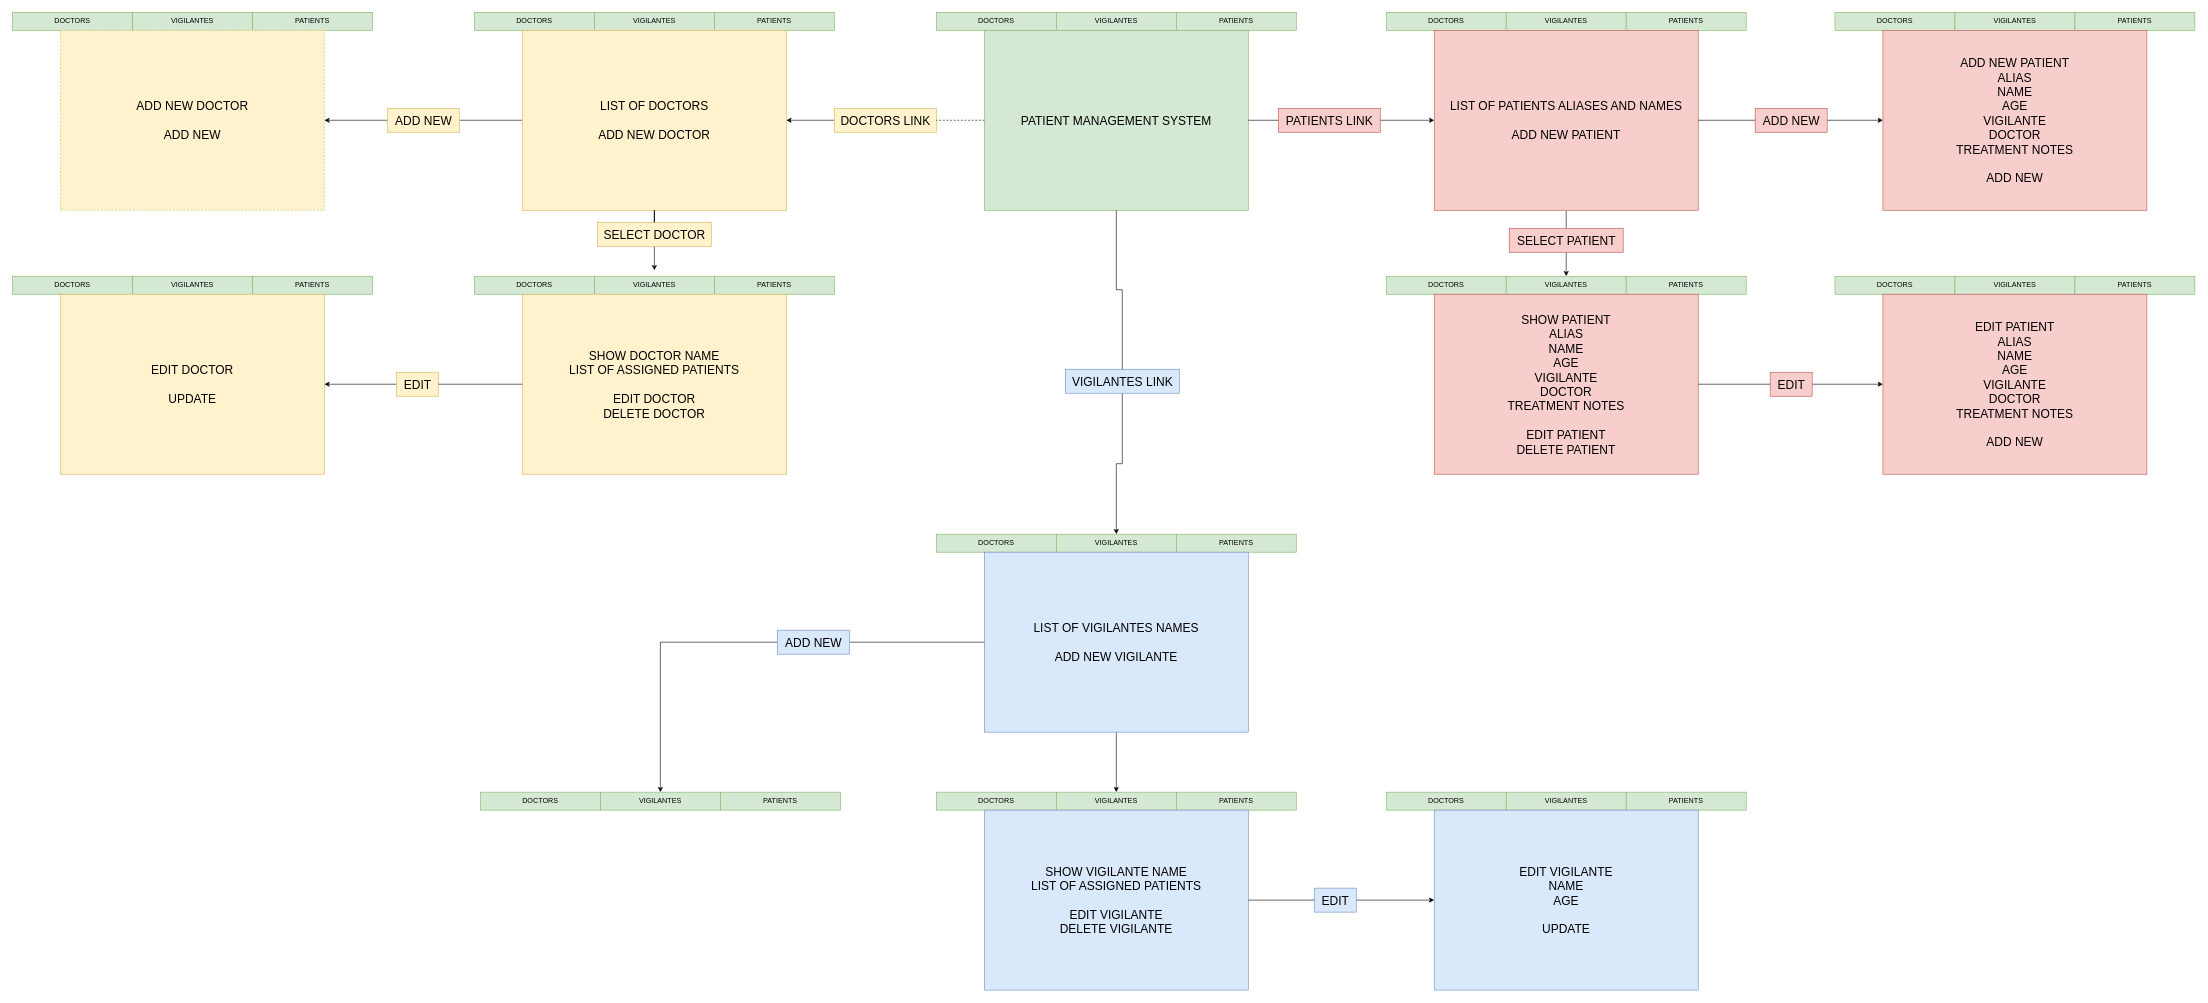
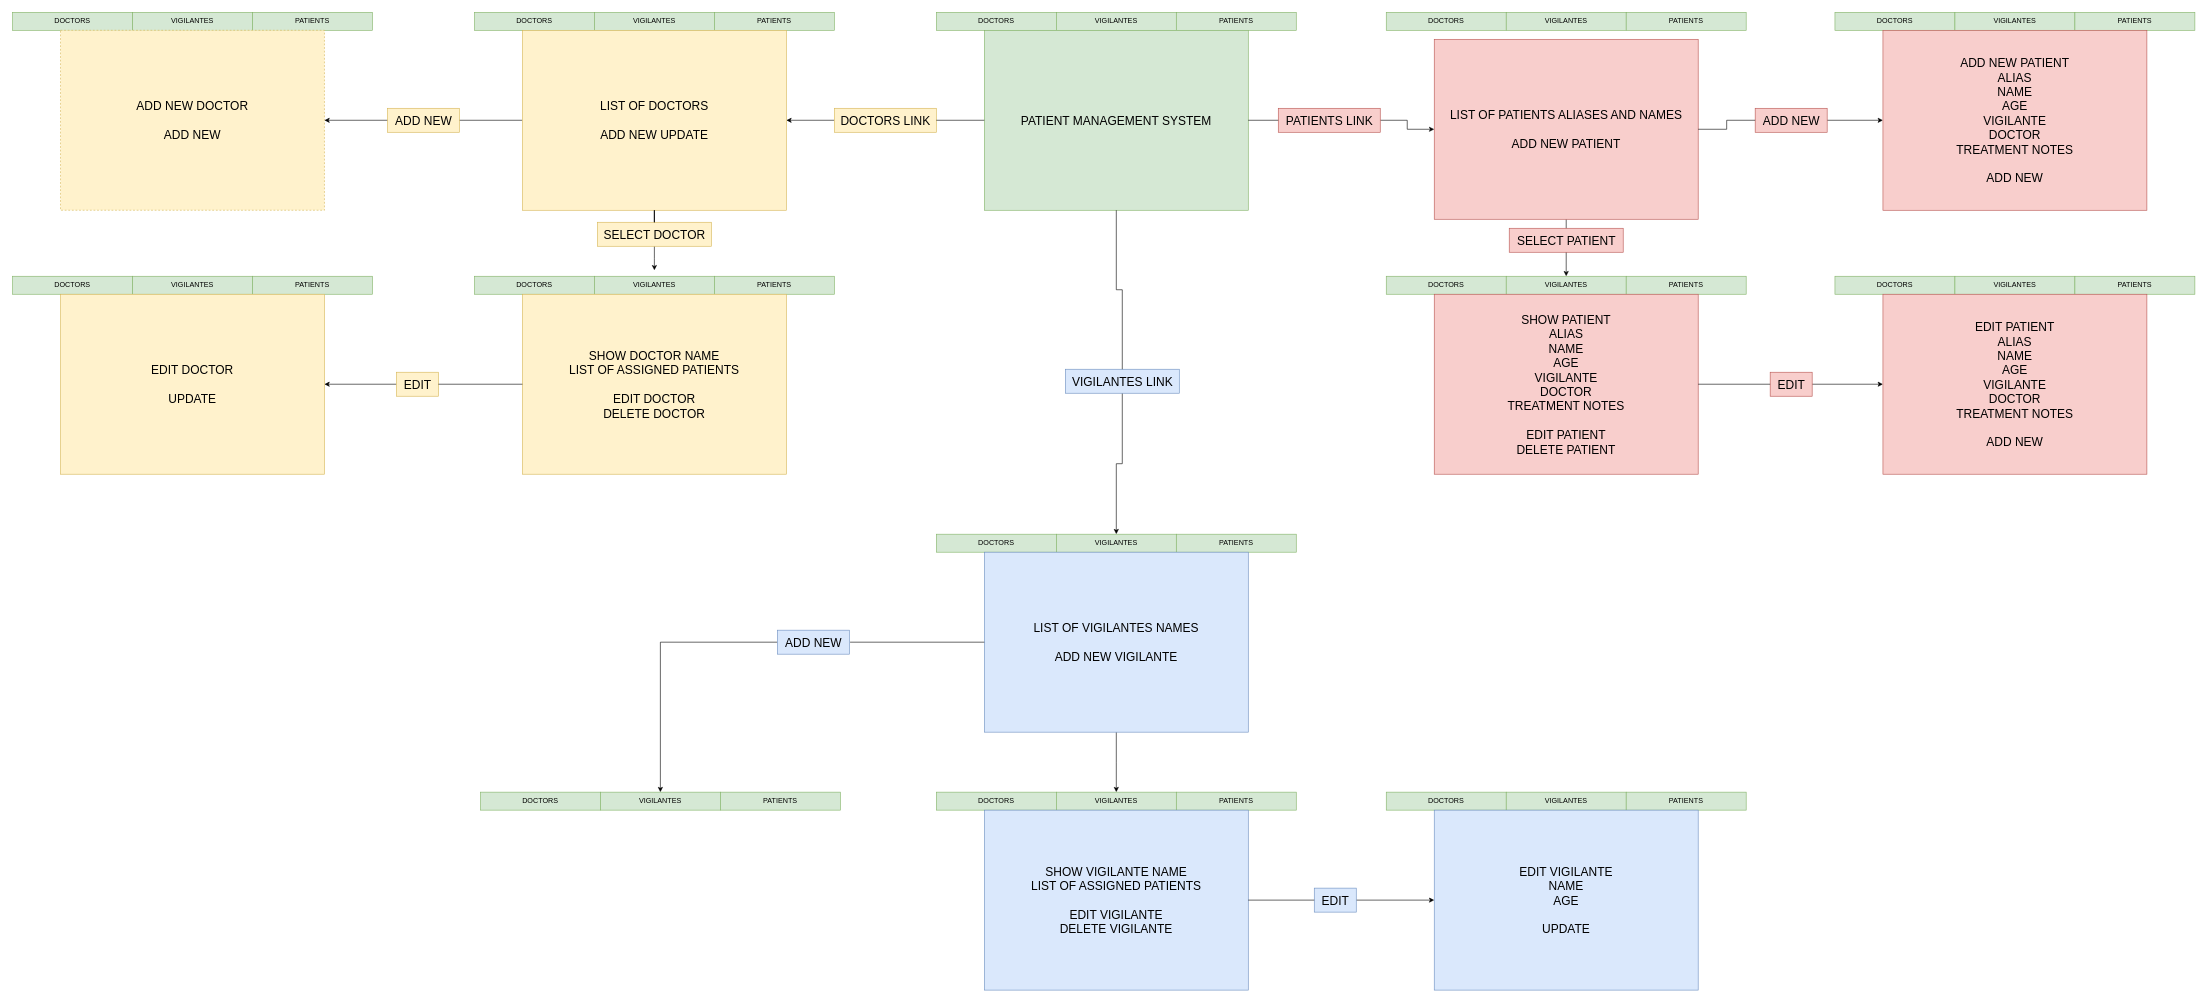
node "LIST OF DOCTORS ADD NEW DOCTOR": label "LIST OF DOCTORS ADD NEW DOCTOR" -> "LIST OF DOCTORS ADD NEW UPDATE"
edge "DOCTORS LINK" -- "PATIENT MANAGEMENT SYSTEM": style dashed -> solid
node "LIST OF PATIENTS ALIASES AND NAMES ADD NEW PATIENT": moved (1566, 120) -> (1566, 129)
